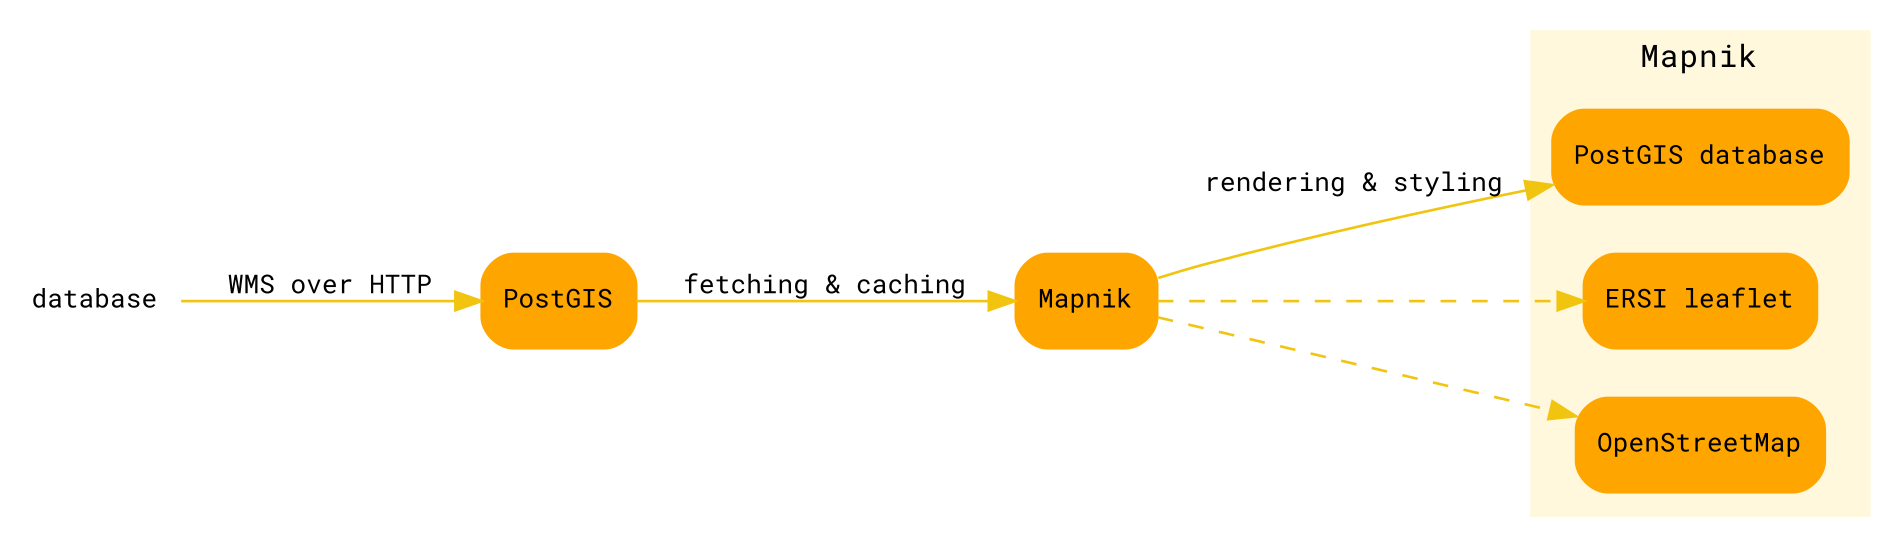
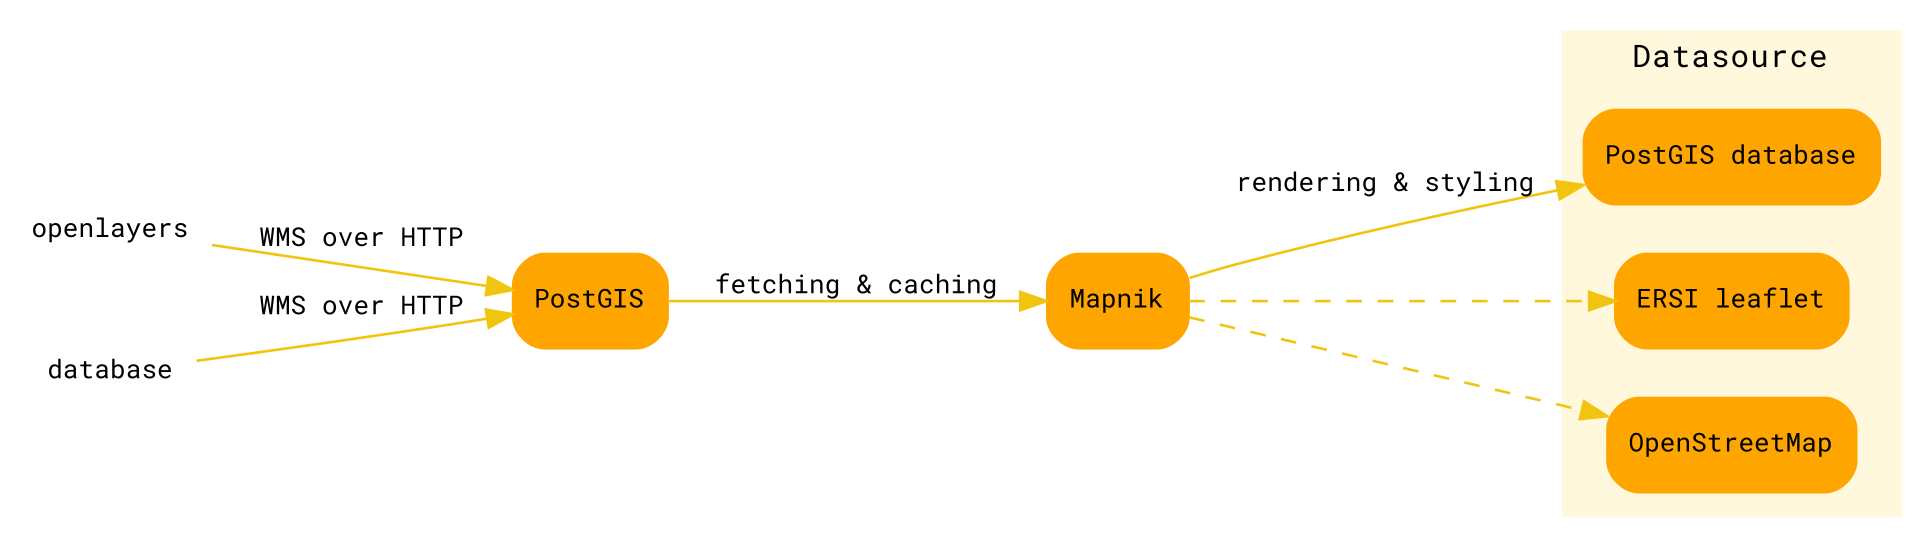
cluster "Mapnik": label "Mapnik" -> "Datasource"
node "openlayers": added
